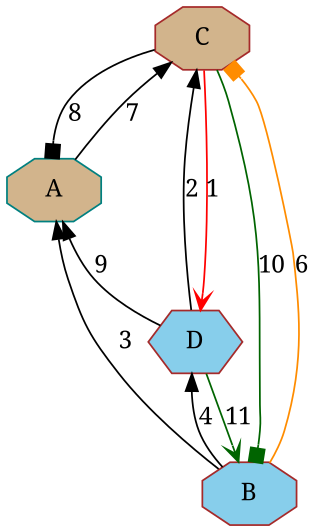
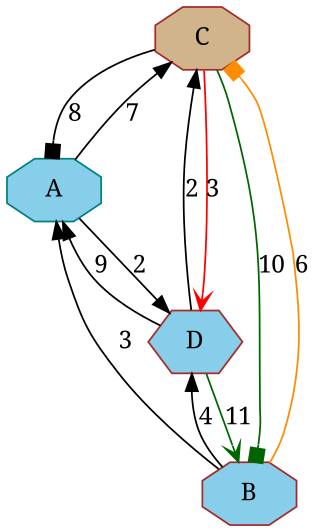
node "A": fillcolor tan -> skyblue
edge "C" -> "D": label "1" -> "3"
edge "A" -> "D": added, label "2"
